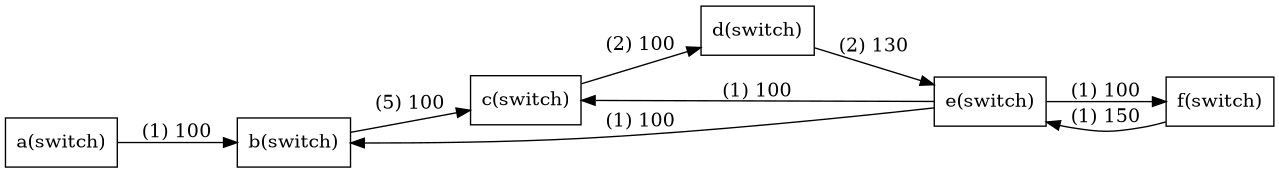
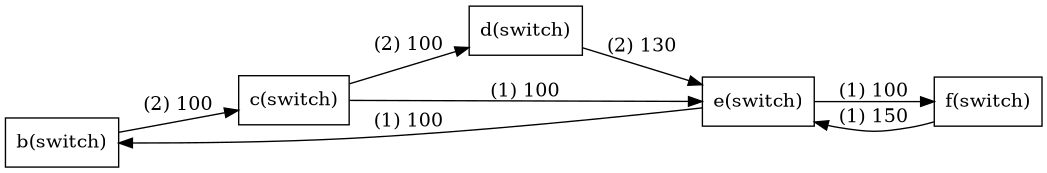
edge "e(switch)" -> "c(switch)": reversed
edge "b(switch)" -> "c(switch)": label "(5) 100" -> "(2) 100"
node "a(switch)": removed
